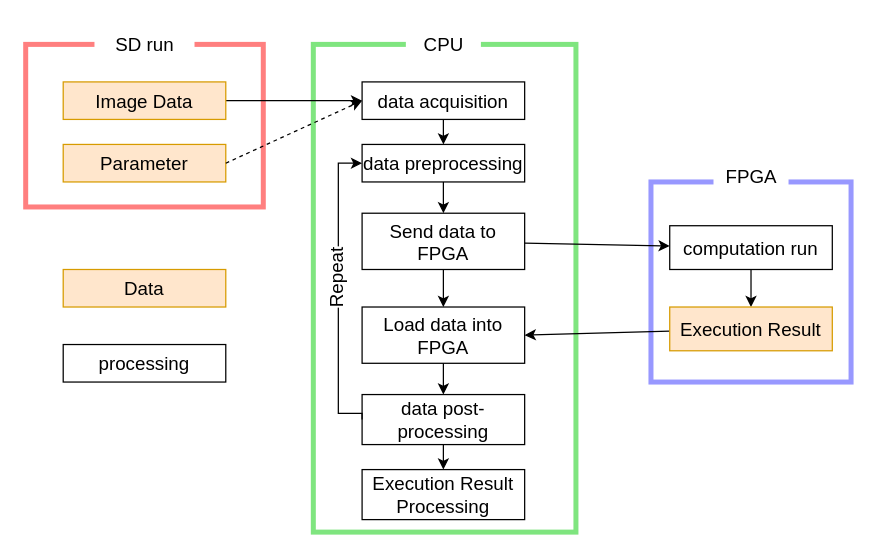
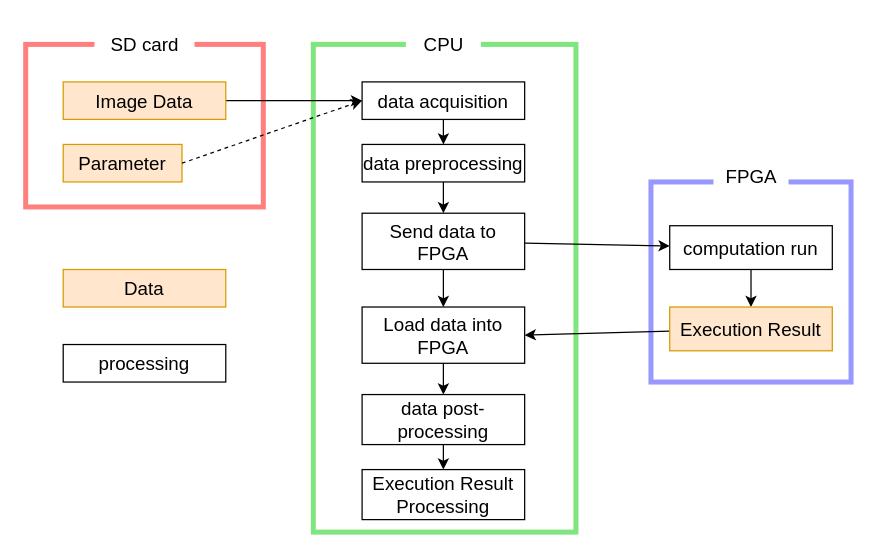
node "SD run": label "SD run" -> "SD card"
node "Parameter": size 163x38 -> 119x38
edge "data post-processing" -> "data preprocessing": removed, label "Repeat"
